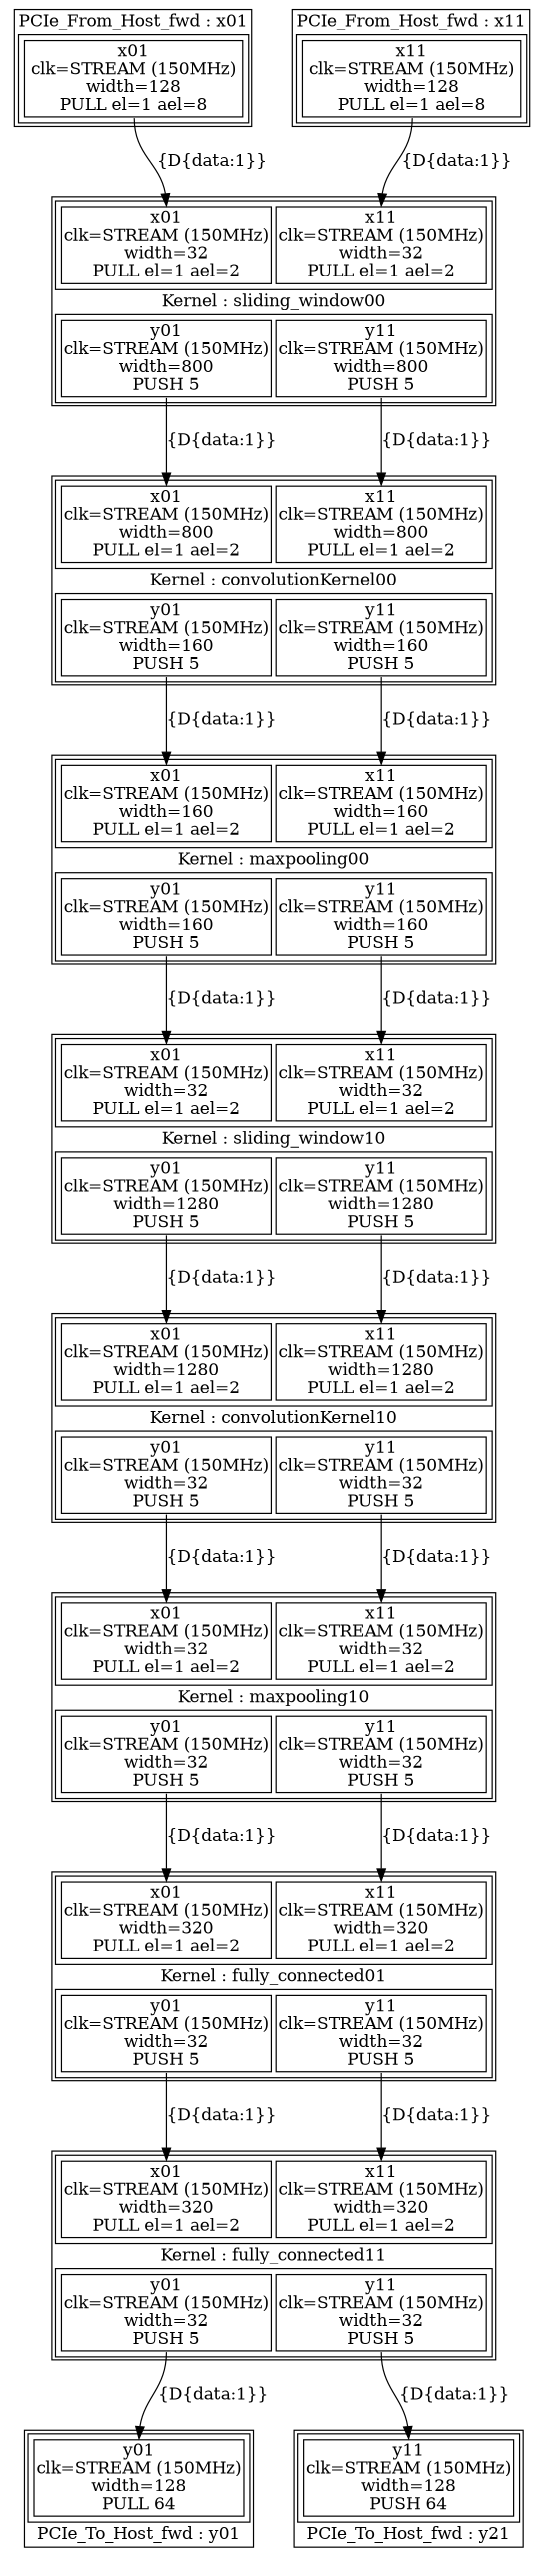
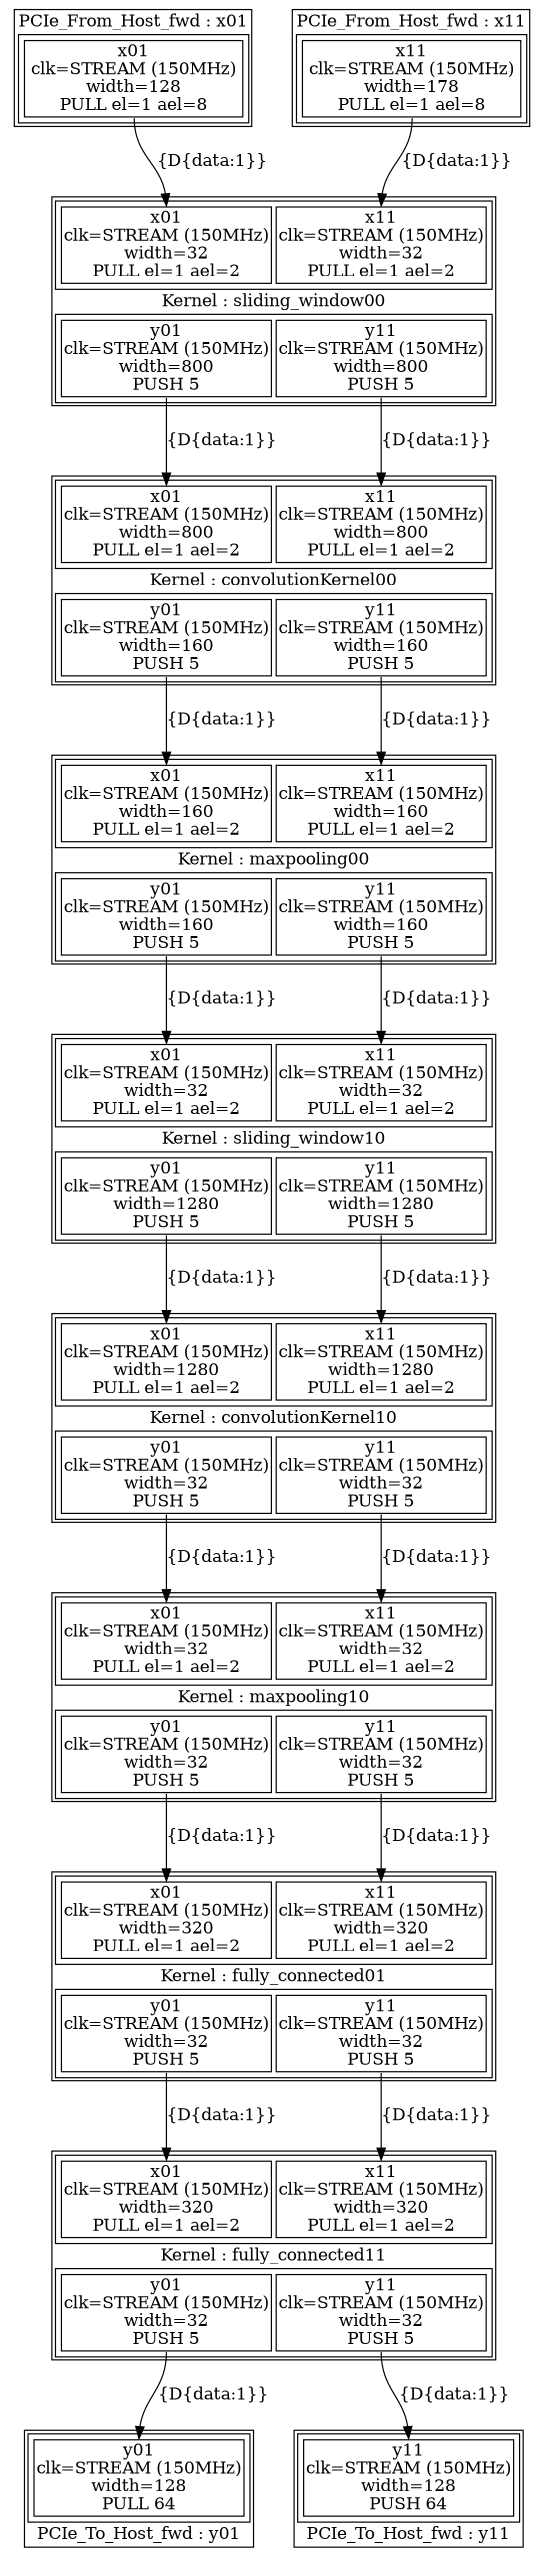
node "PCIe_From_Host_fwd : x11": text "width=128" -> "width=178"
node "y11": text "PCIe_To_Host_fwd : y21" -> "PCIe_To_Host_fwd : y11"
